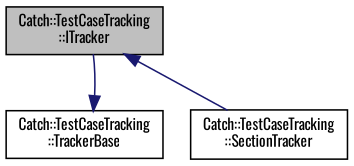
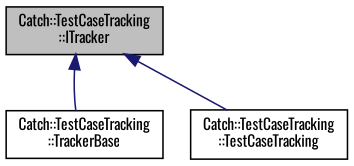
edge "Catch::TestCaseTracking ::ITracker" -> "Catch::TestCaseTracking ::TrackerBase": reversed
node "Catch::TestCaseTracking ::SectionTracker": label "Catch::TestCaseTracking ::SectionTracker" -> "Catch::TestCaseTracking ::TestCaseTracking"
